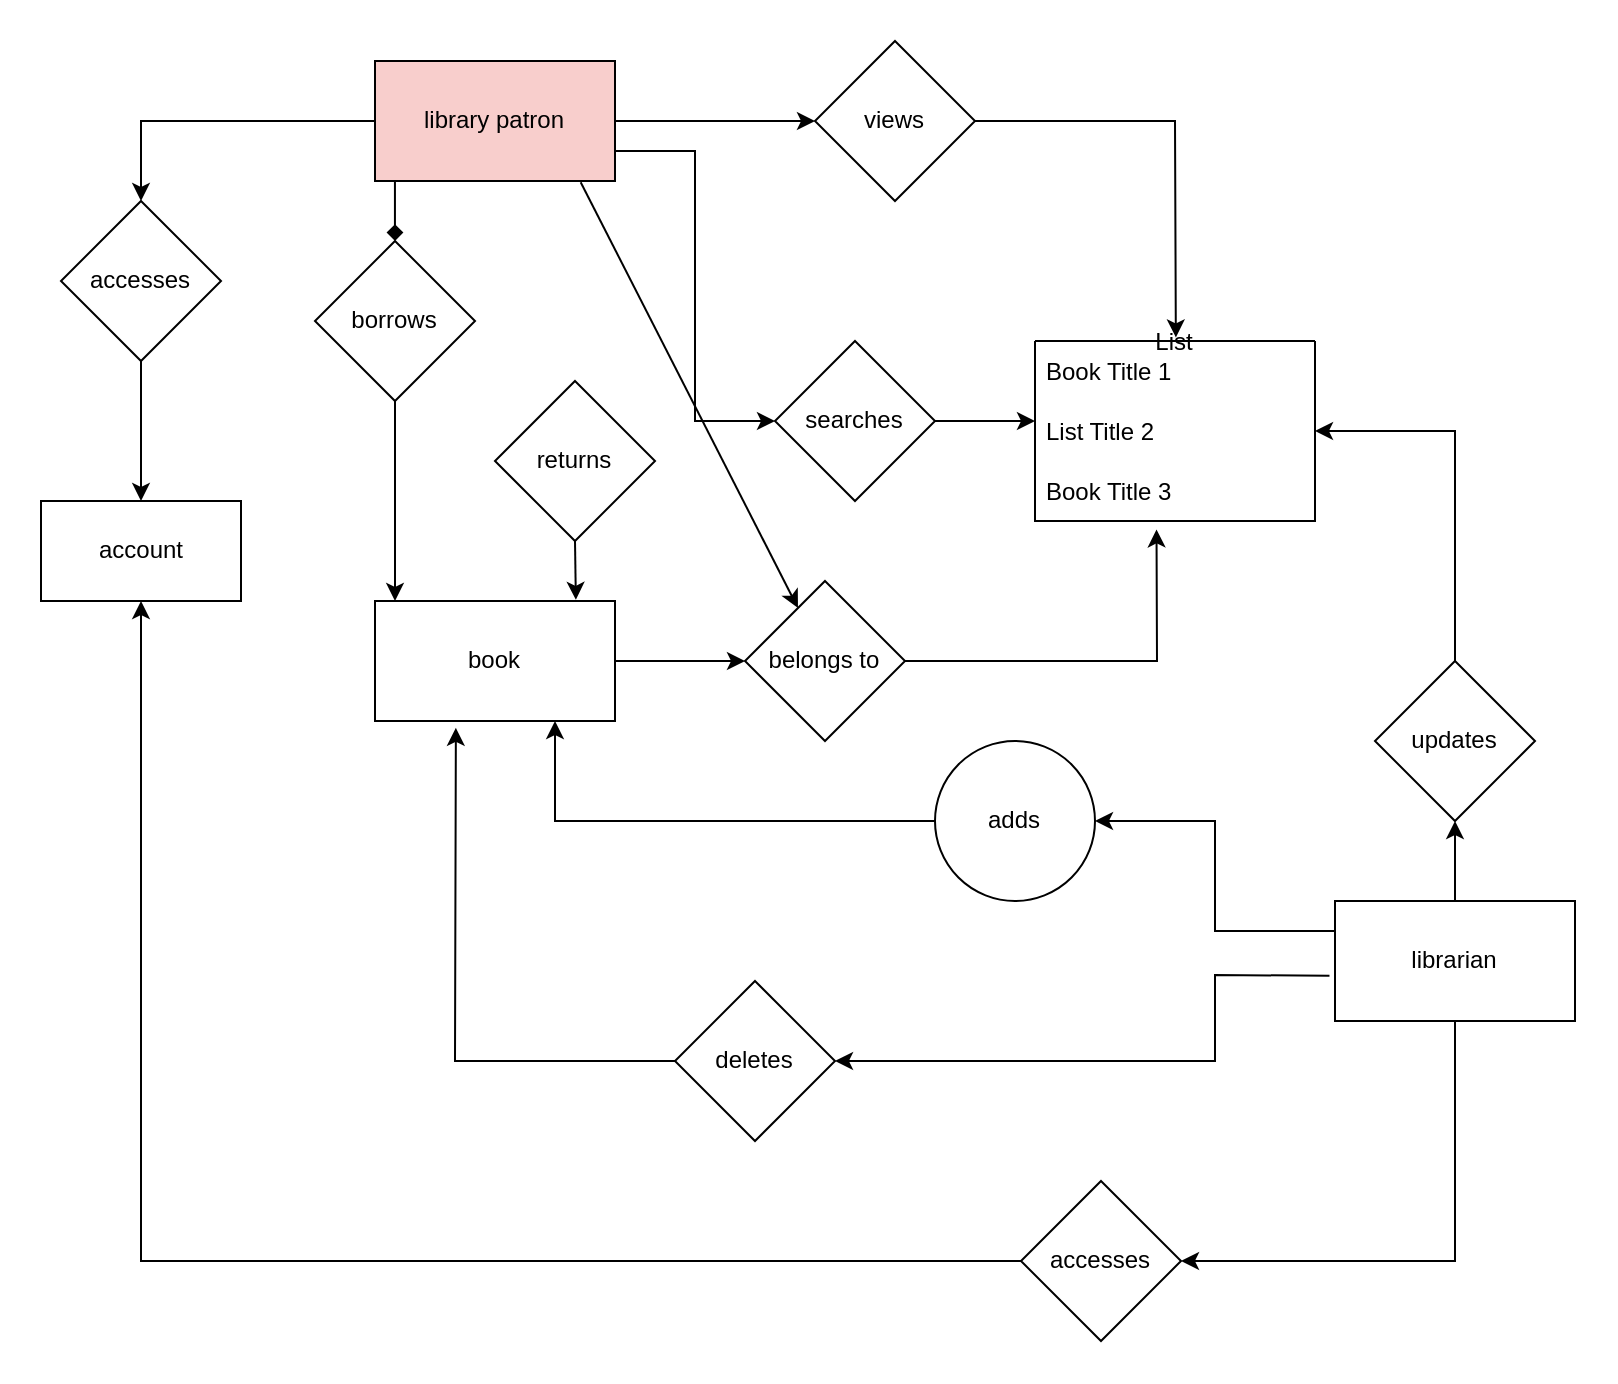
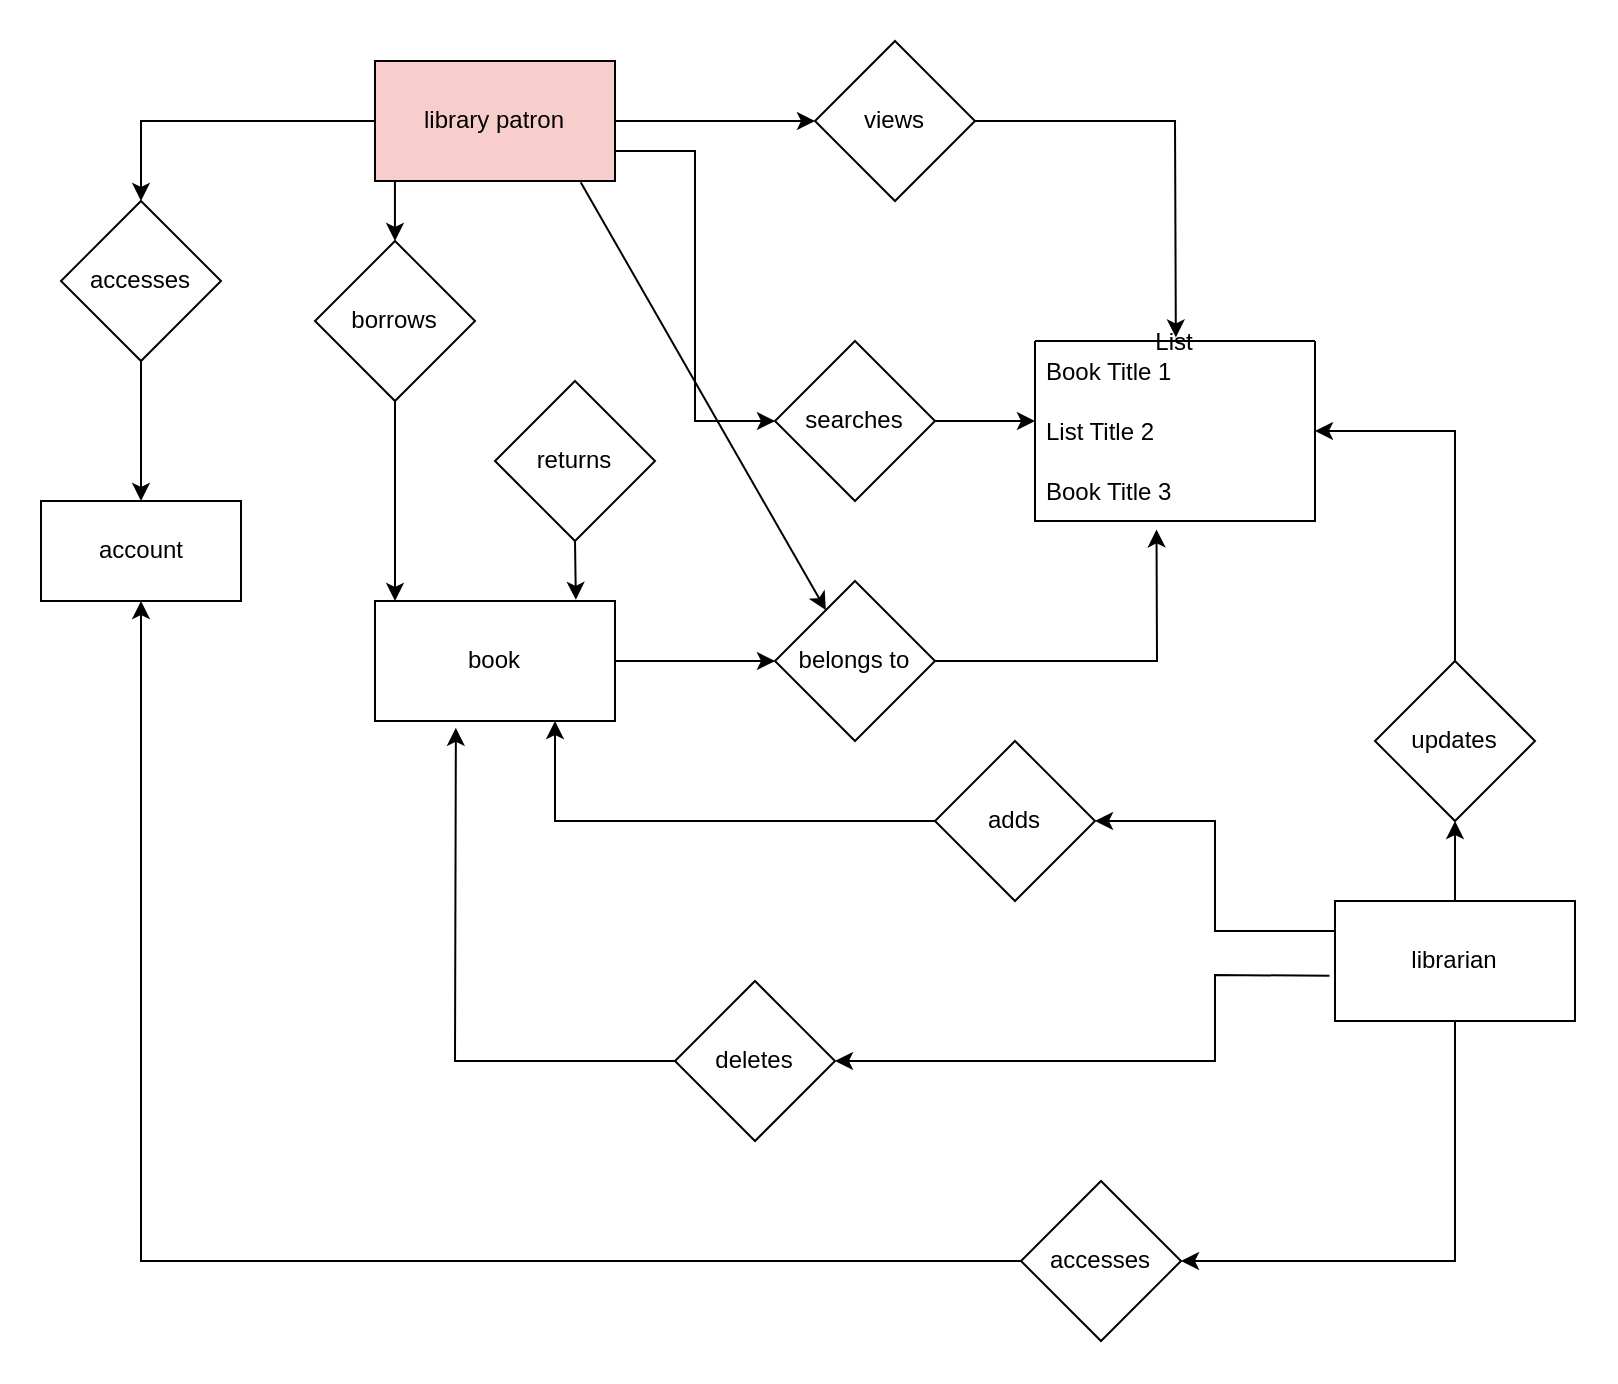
edge "library patron" -> "borrows": arrowhead diamond -> classic
node "belongs to": moved (825, 661) -> (855, 661)
node "adds": shape ellipse -> diamond
